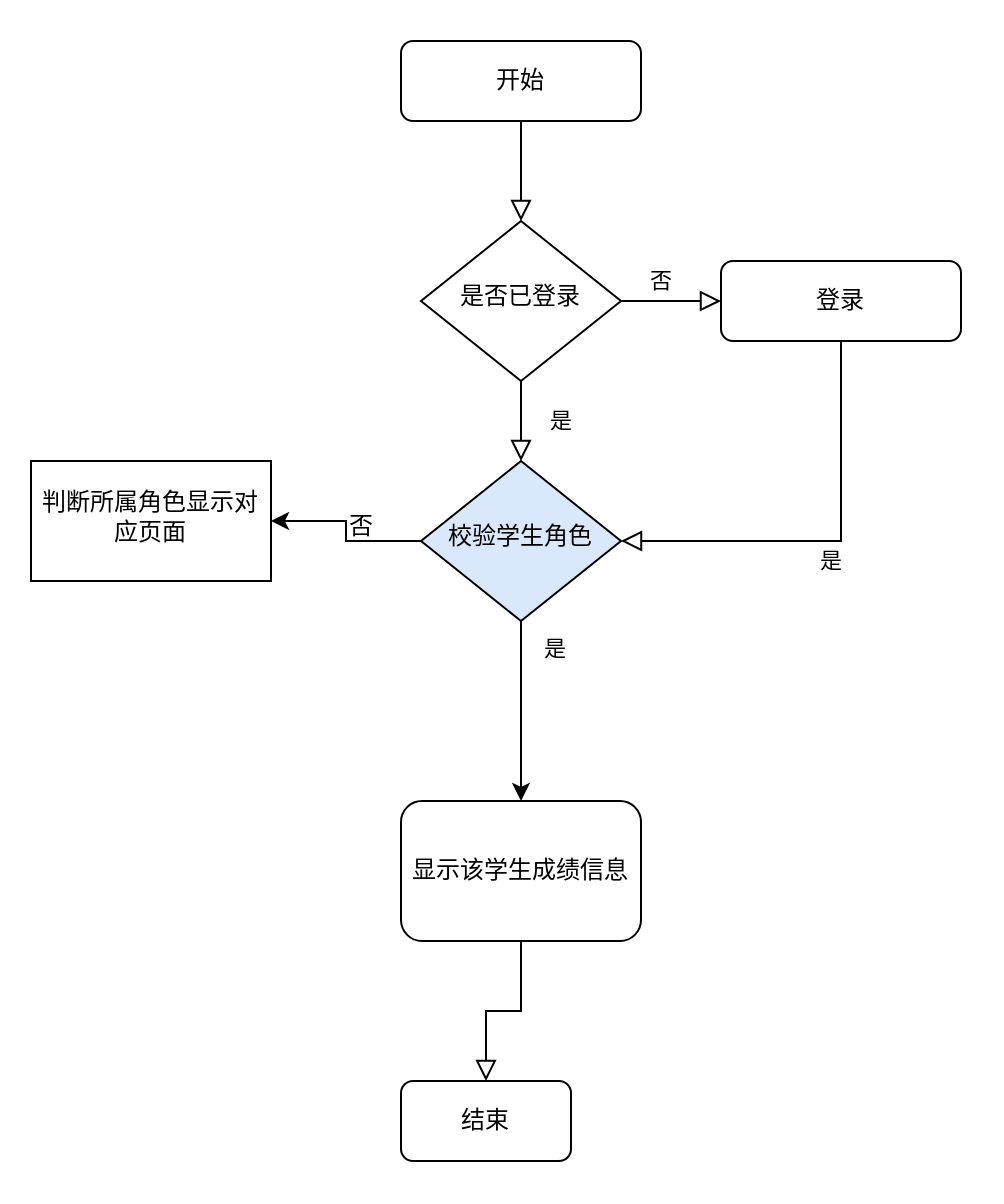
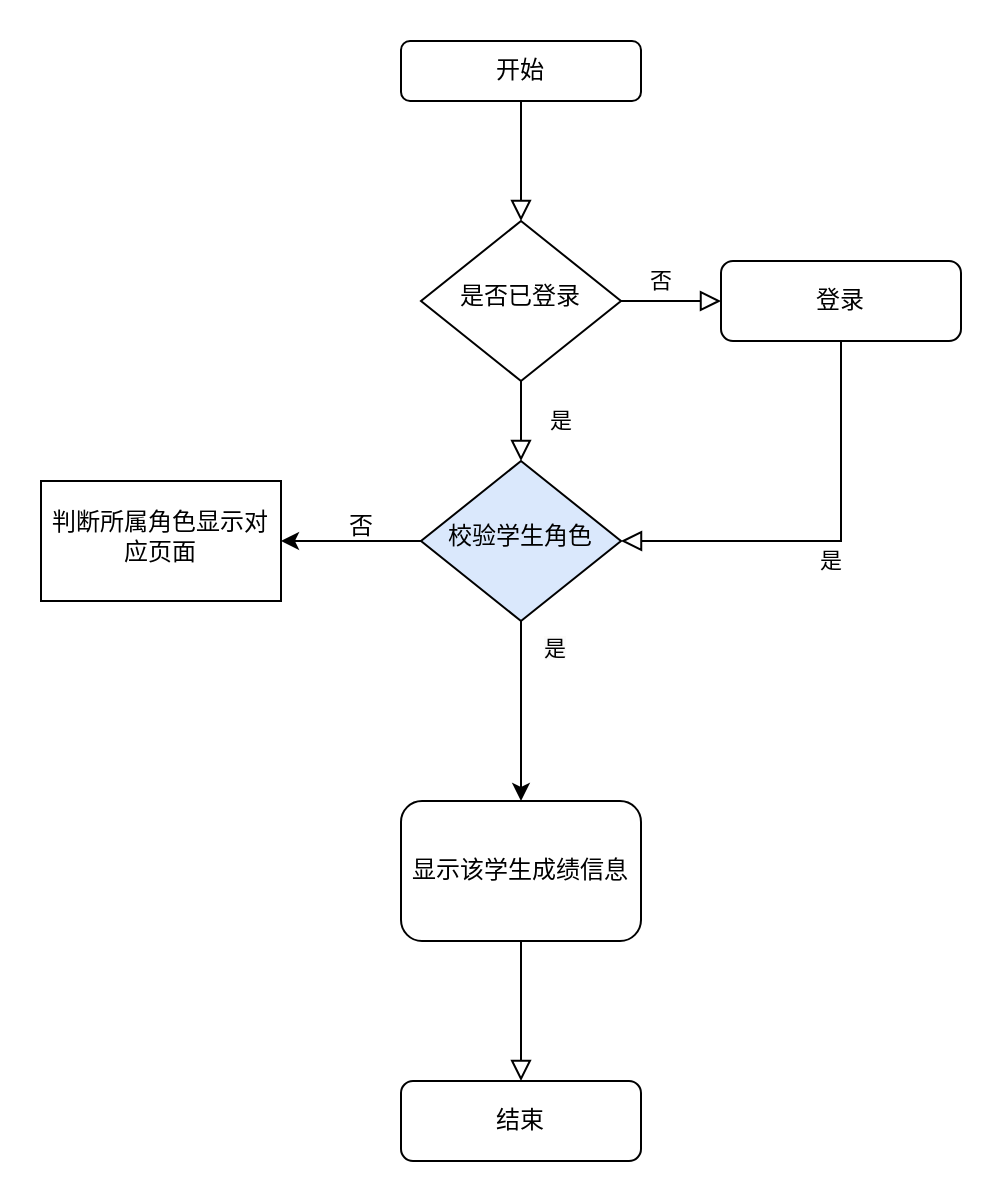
node "开始": size 240x80 -> 240x60
node "判断所属角色显示对应页面": moved (151, 521) -> (161, 541)
node "结束": size 170x80 -> 240x80
